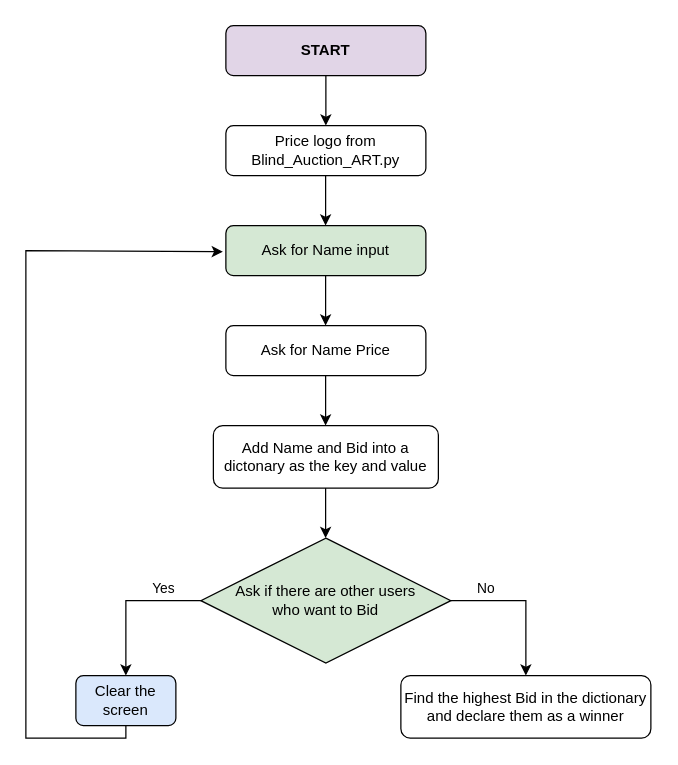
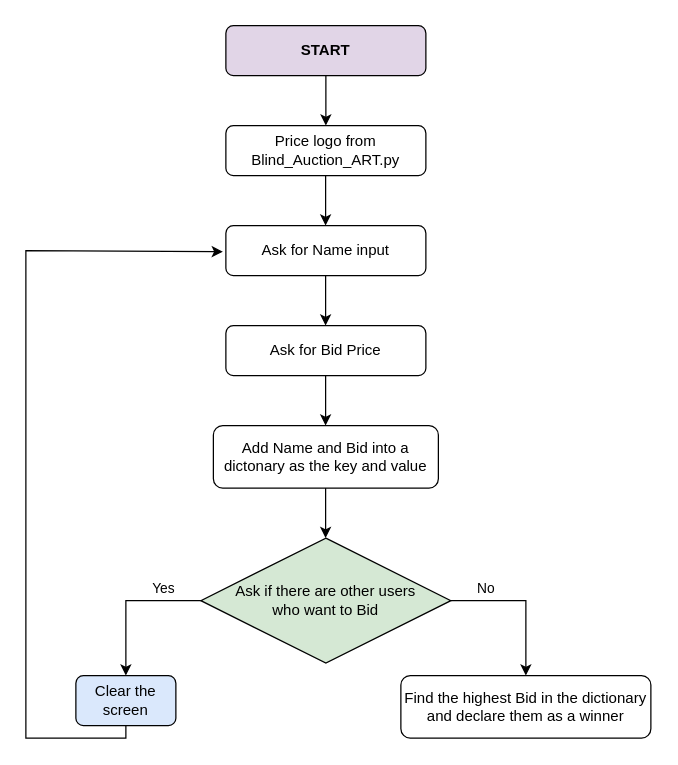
node "Ask for Name input": fillcolor #d5e8d4 -> #ffffff
node "Ask for Name Price": label "Ask for Name Price" -> "Ask for Bid Price"
